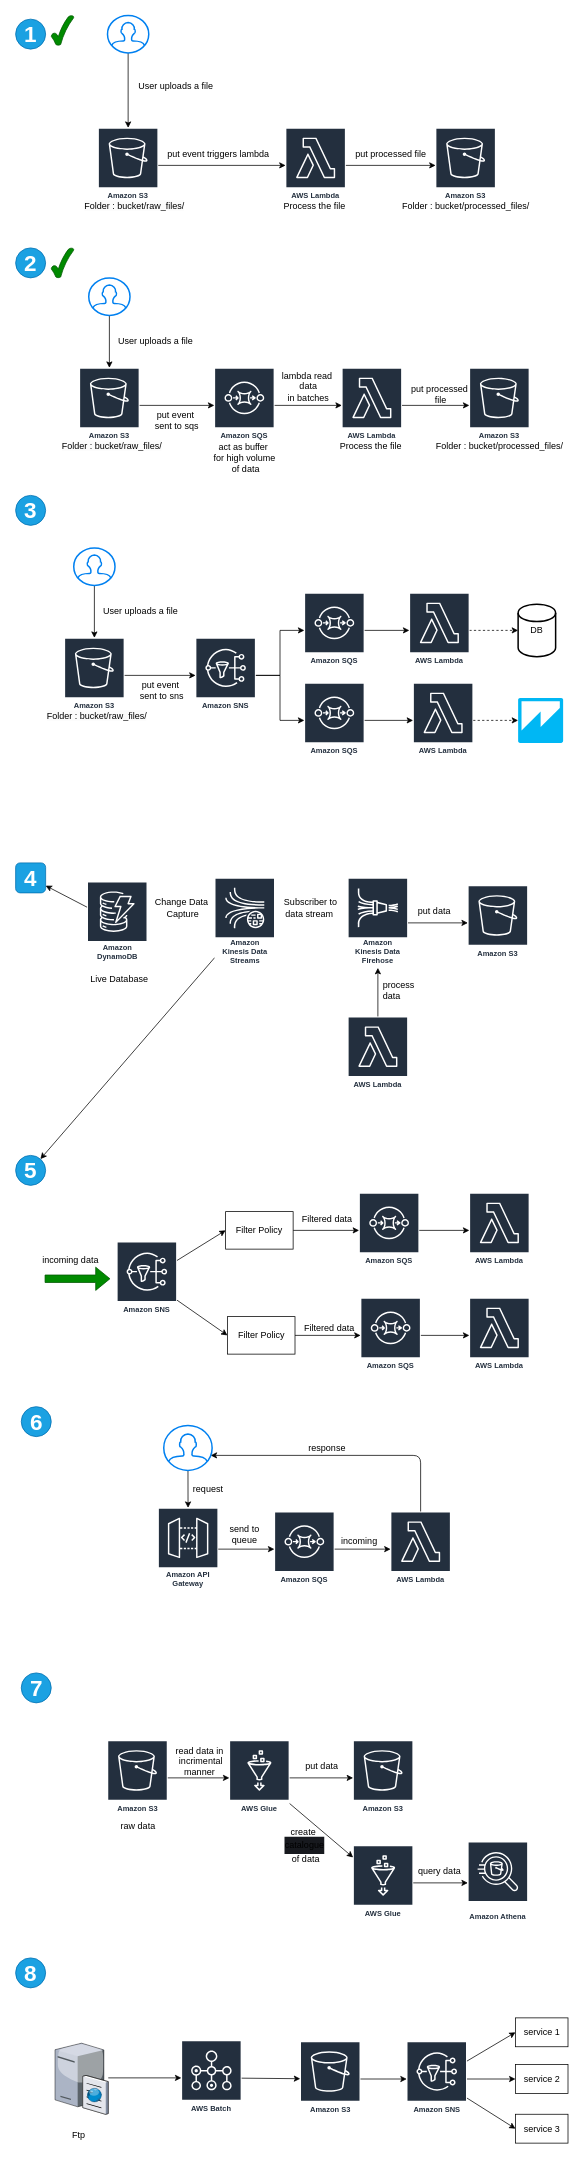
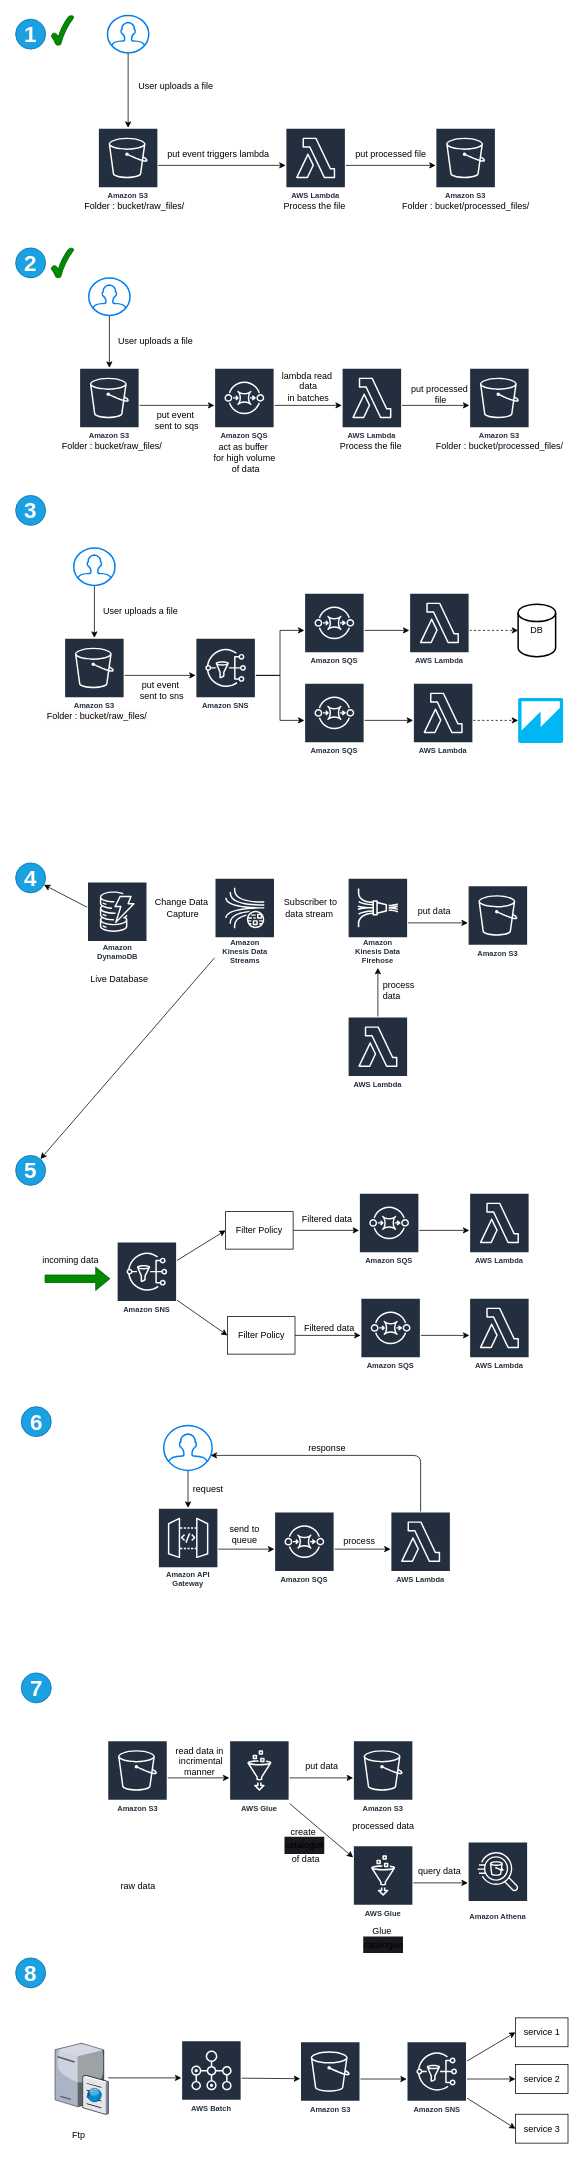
node "4": shape rounded rectangle -> ellipse
node "incoming": label "incoming" -> "process"
node "raw data": moved (137, 1827) -> (137, 1887)
node "processed data": added
node "Glue catalogue": added
